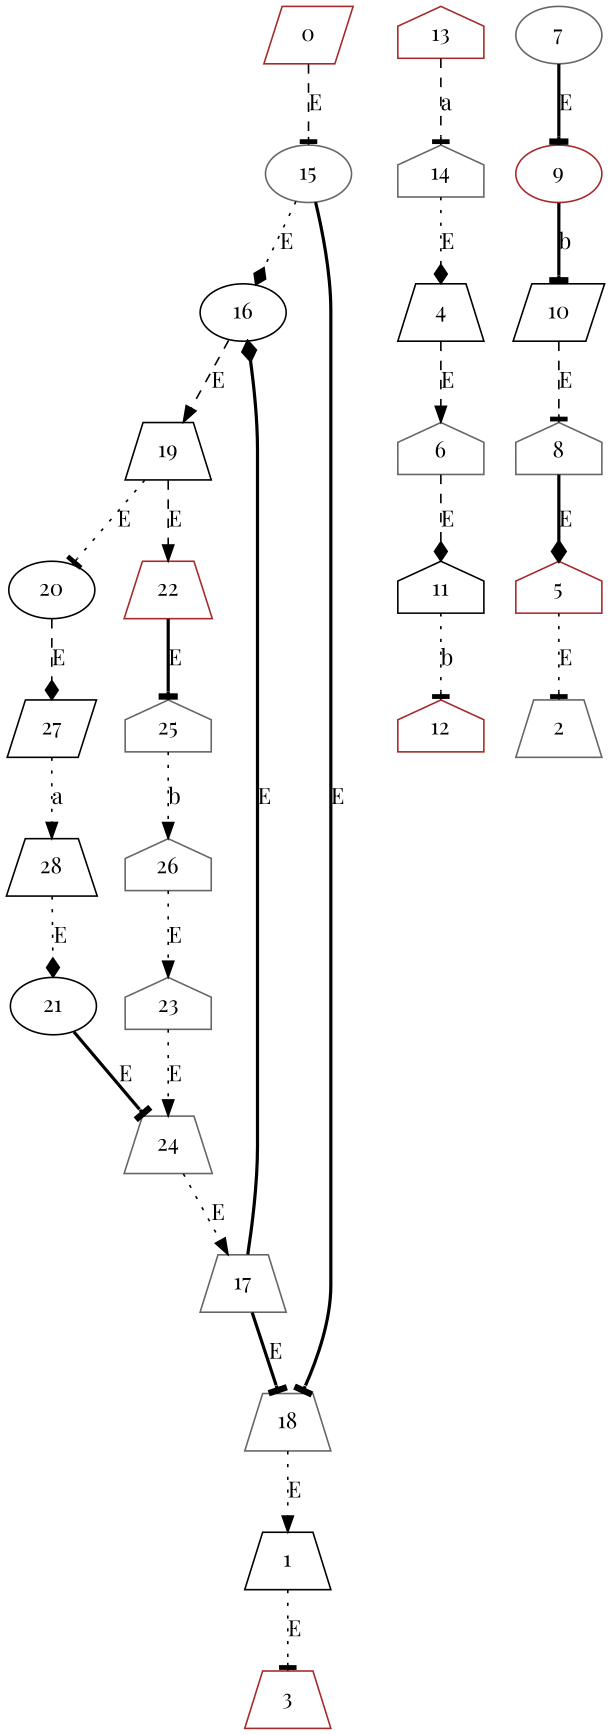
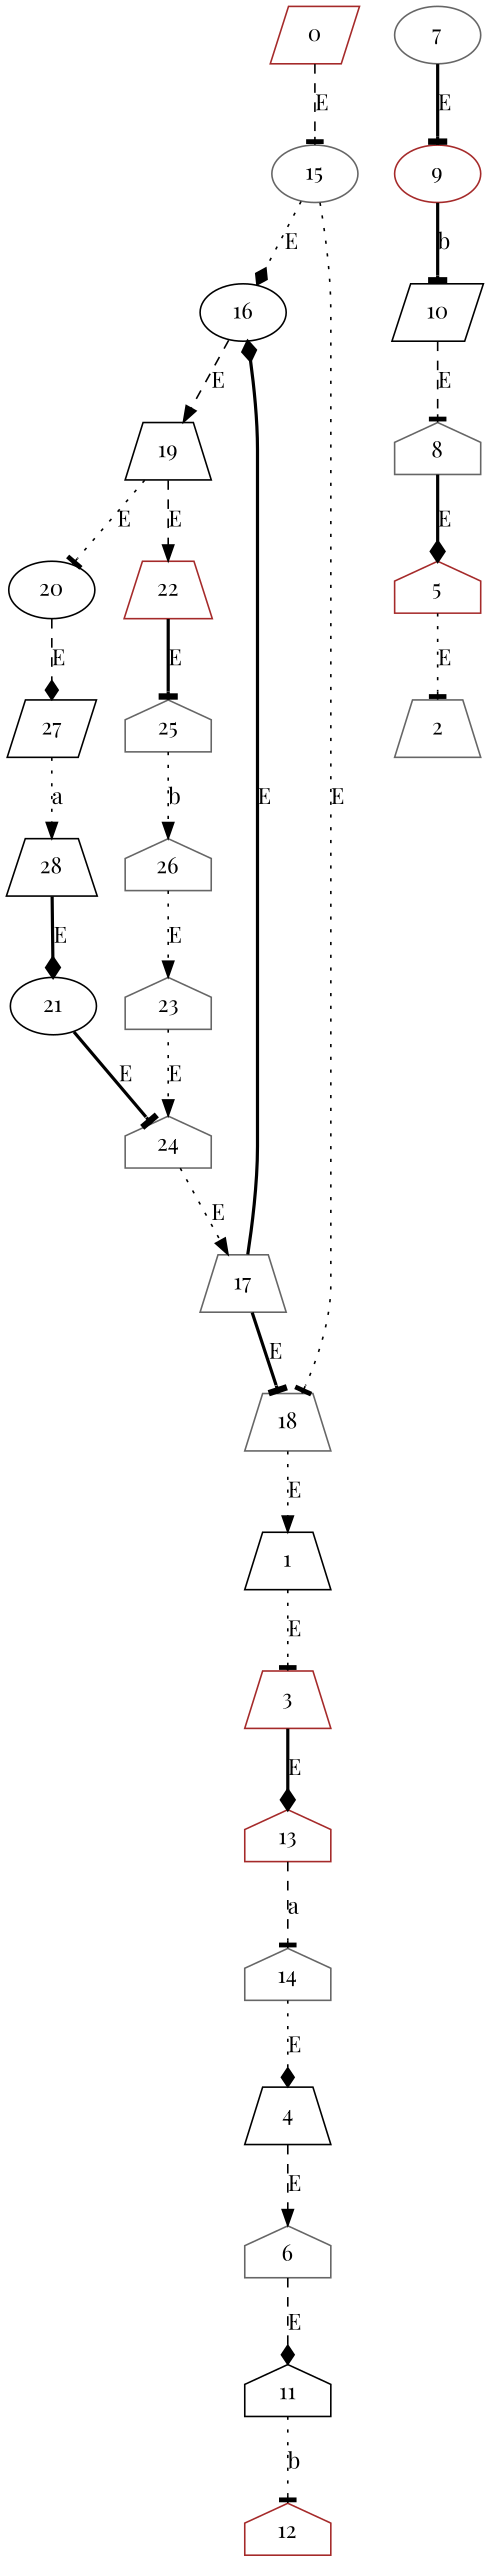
edge "15" -> "18": style bold -> dotted
edge "28" -> "21": style dotted -> bold
node "24": shape trapezium -> house
edge "3" -> "13": added, label "E"
